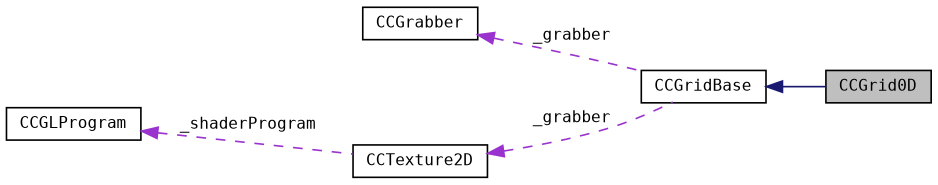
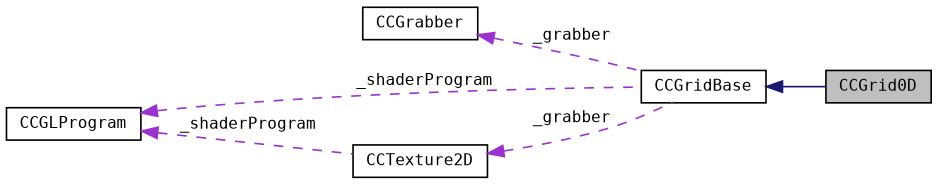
edge "CCGridBase" -> "CCGLProgram": added, label "_shaderProgram"
